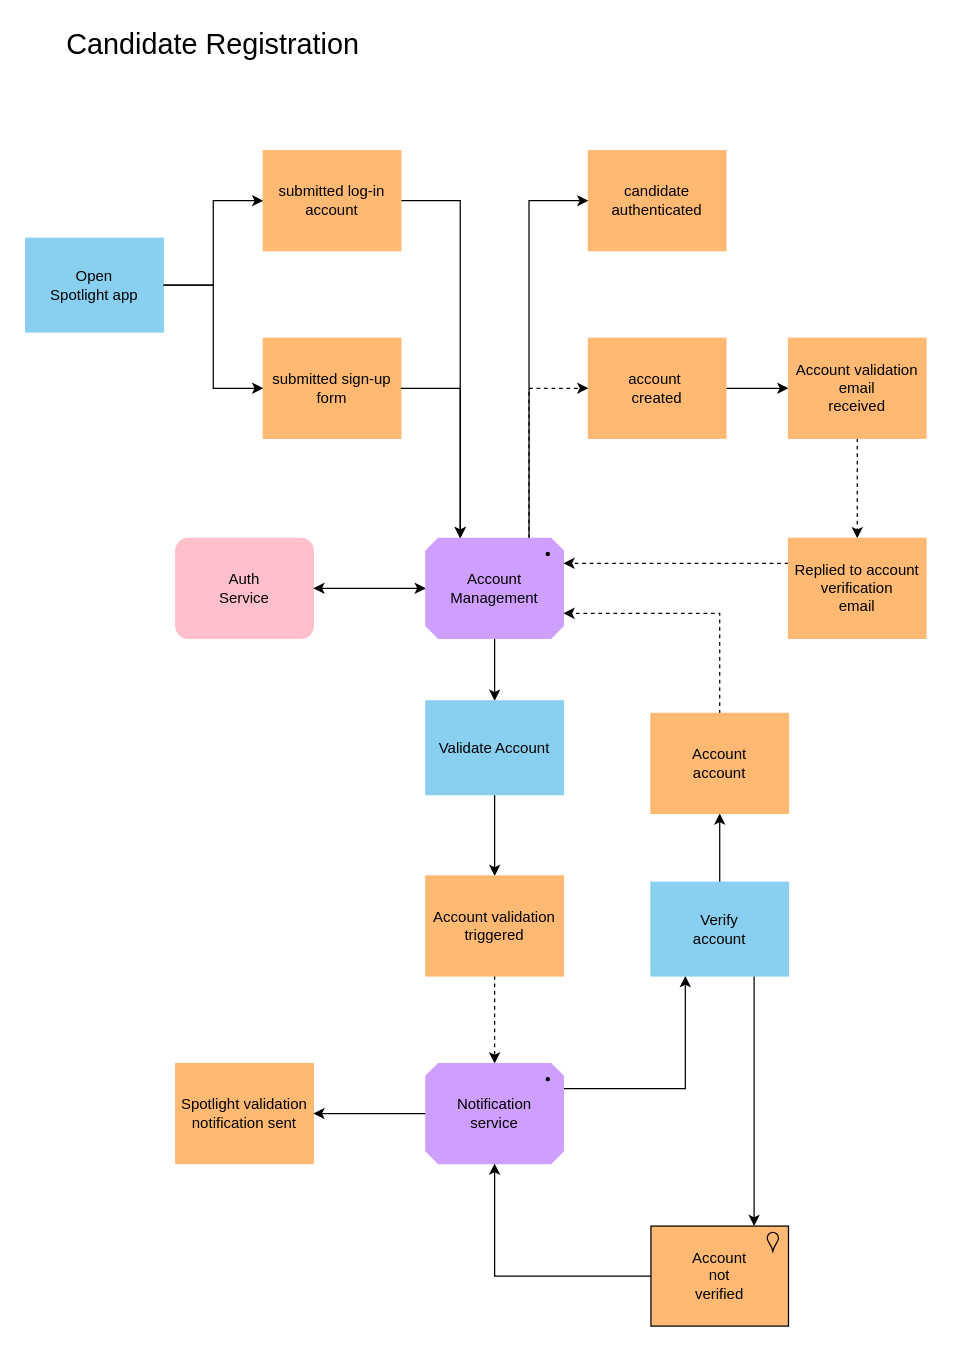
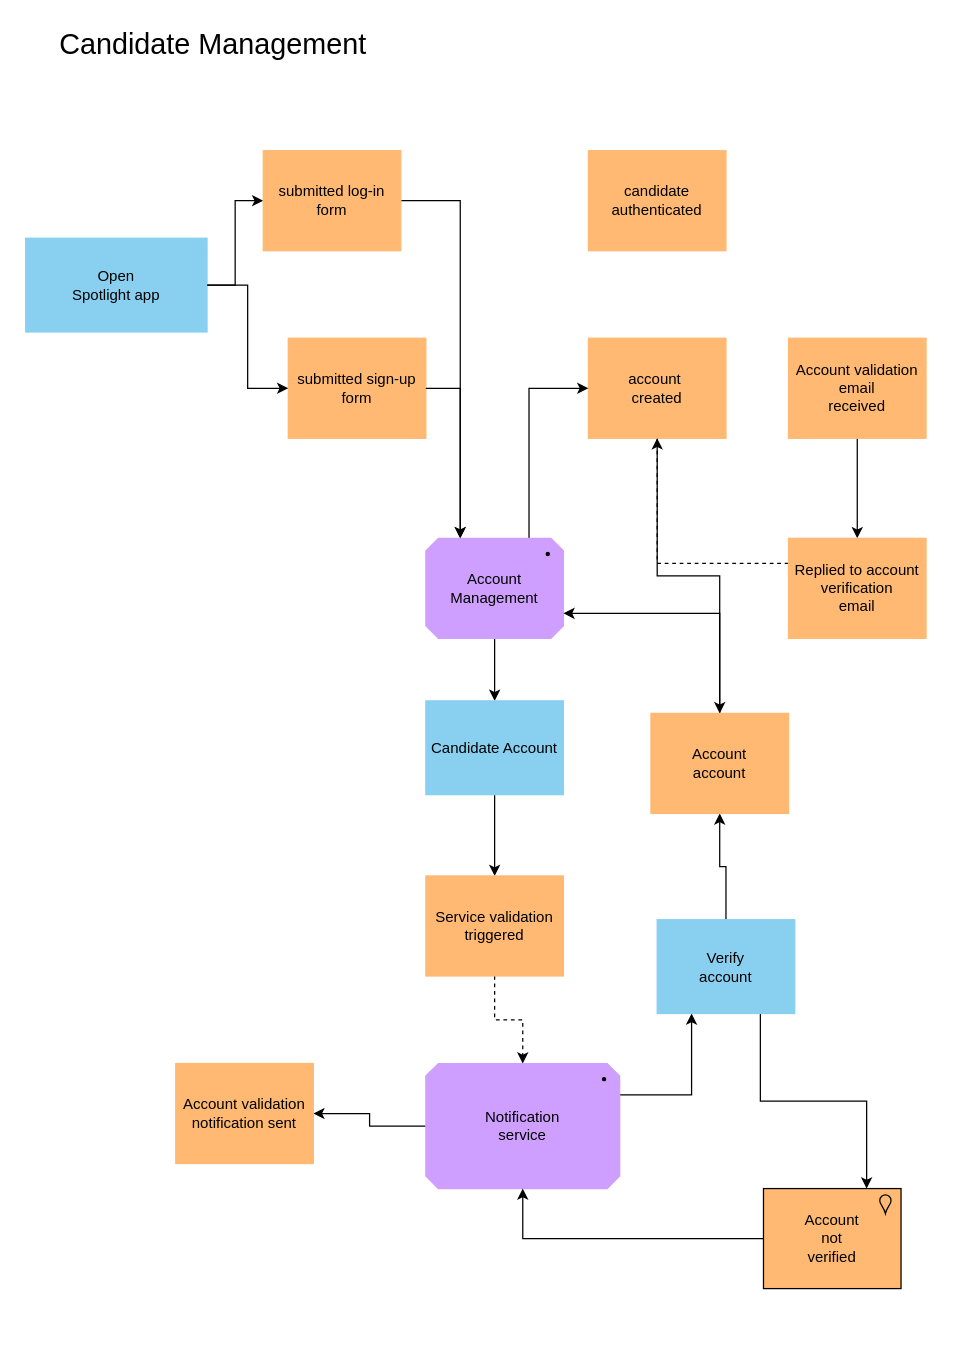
node "Candidate Registration": label "Candidate Registration" -> "Candidate Management"
node "submitted log-in account": label "submitted log-in account" -> "submitted log-in form"
edge "Account Management" -> "candidate authenticated": removed
node "Open Spotlight app": size 138x94 -> 181x94
node "submitted sign-up form": moved (332, 388) -> (357, 388)
edge "Account Management" -> "account created": style dashed -> solid
edge "account created" -> "Account validation email received": now "account created" -> "Account account"
edge "Account validation email received" -> "Replied to account verification email": style dashed -> solid
edge "Replied to account verification email" -> "Account Management": now "Replied to account verification email" -> "account created"
node "Auth Service": removed
edge "Auth Service" -- "Account Management": removed
edge "Account account" -> "Account Management": style dashed -> solid
node "Validate Account": label "Validate Account" -> "Candidate Account"
node "Account validation triggered": label "Account validation triggered" -> "Service validation triggered"
node "Verify account": moved (719, 929) -> (726, 966)
node "Spotlight validation notification sent": label "Spotlight validation notification sent" -> "Account validation notification sent"
node "Notification service": size 138x100 -> 194x125
node "Account not verified": moved (719, 1276) -> (832, 1238)
